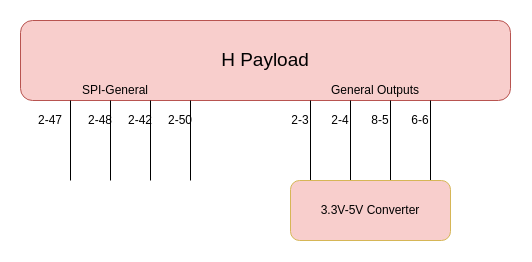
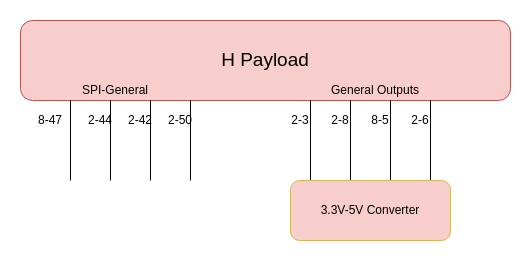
node "2-47": label "2-47" -> "8-47"
node "2-48": label "2-48" -> "2-44"
node "2-4": label "2-4" -> "2-8"
node "6-6": label "6-6" -> "2-6"
